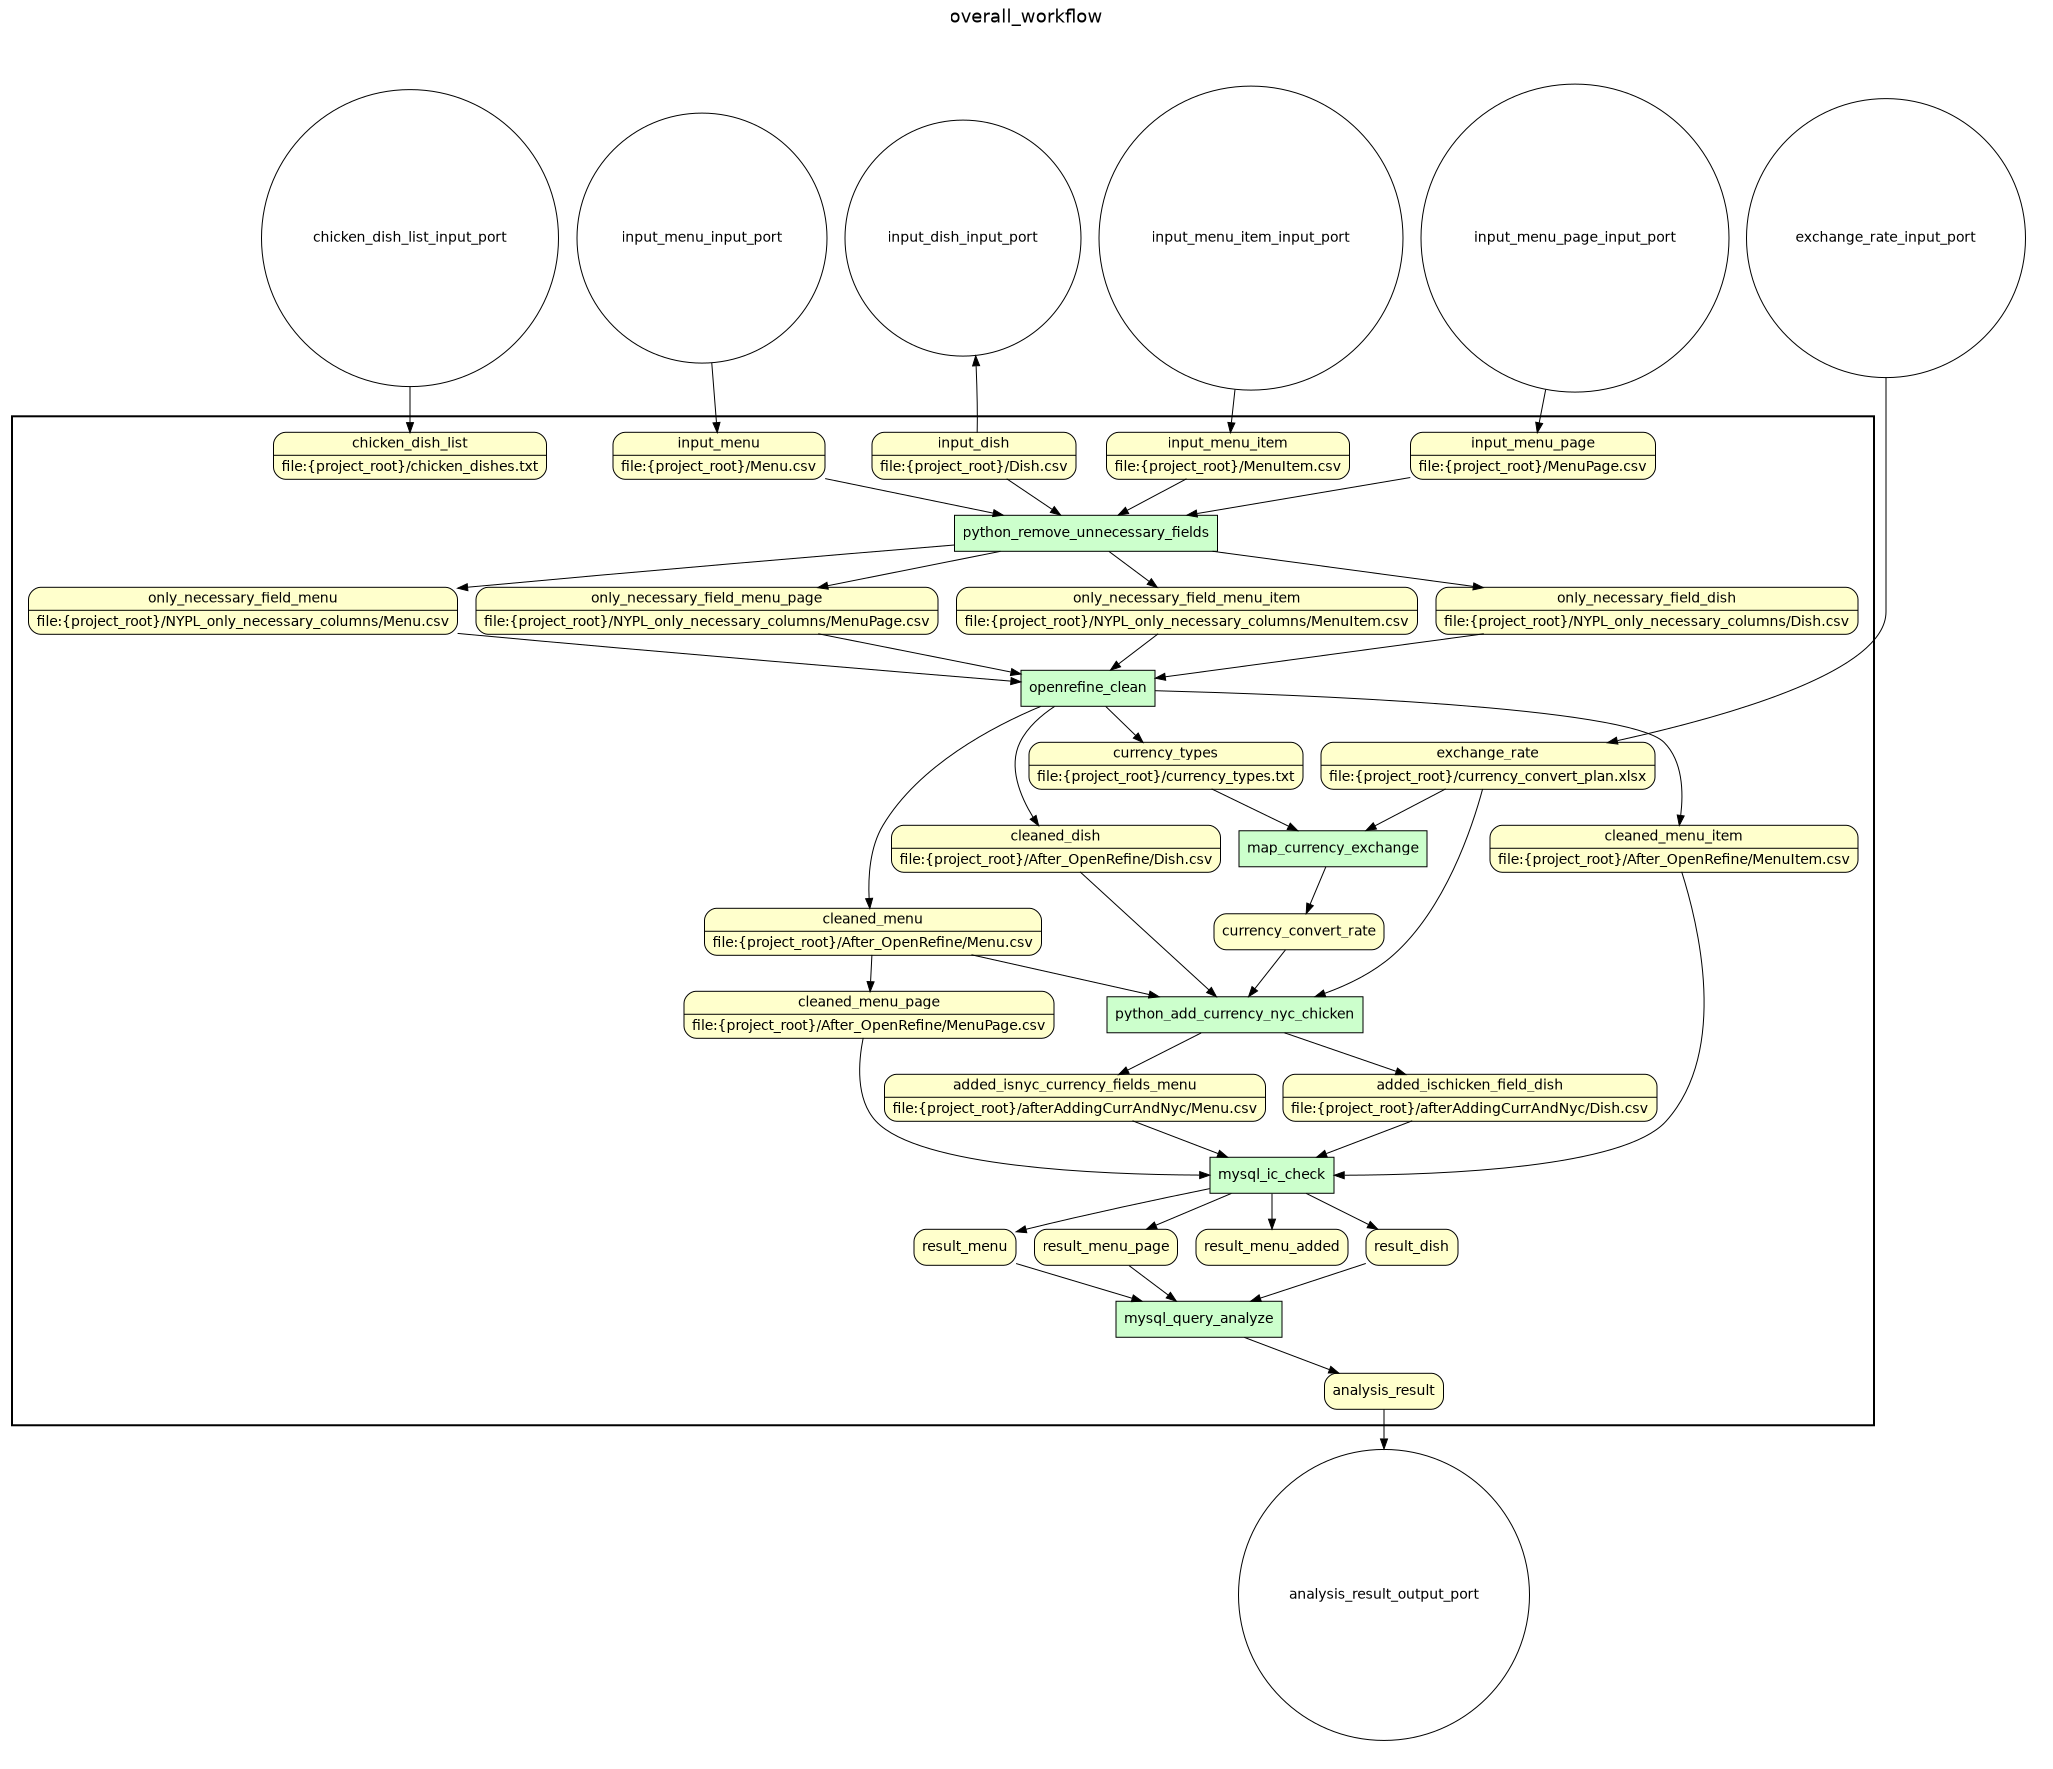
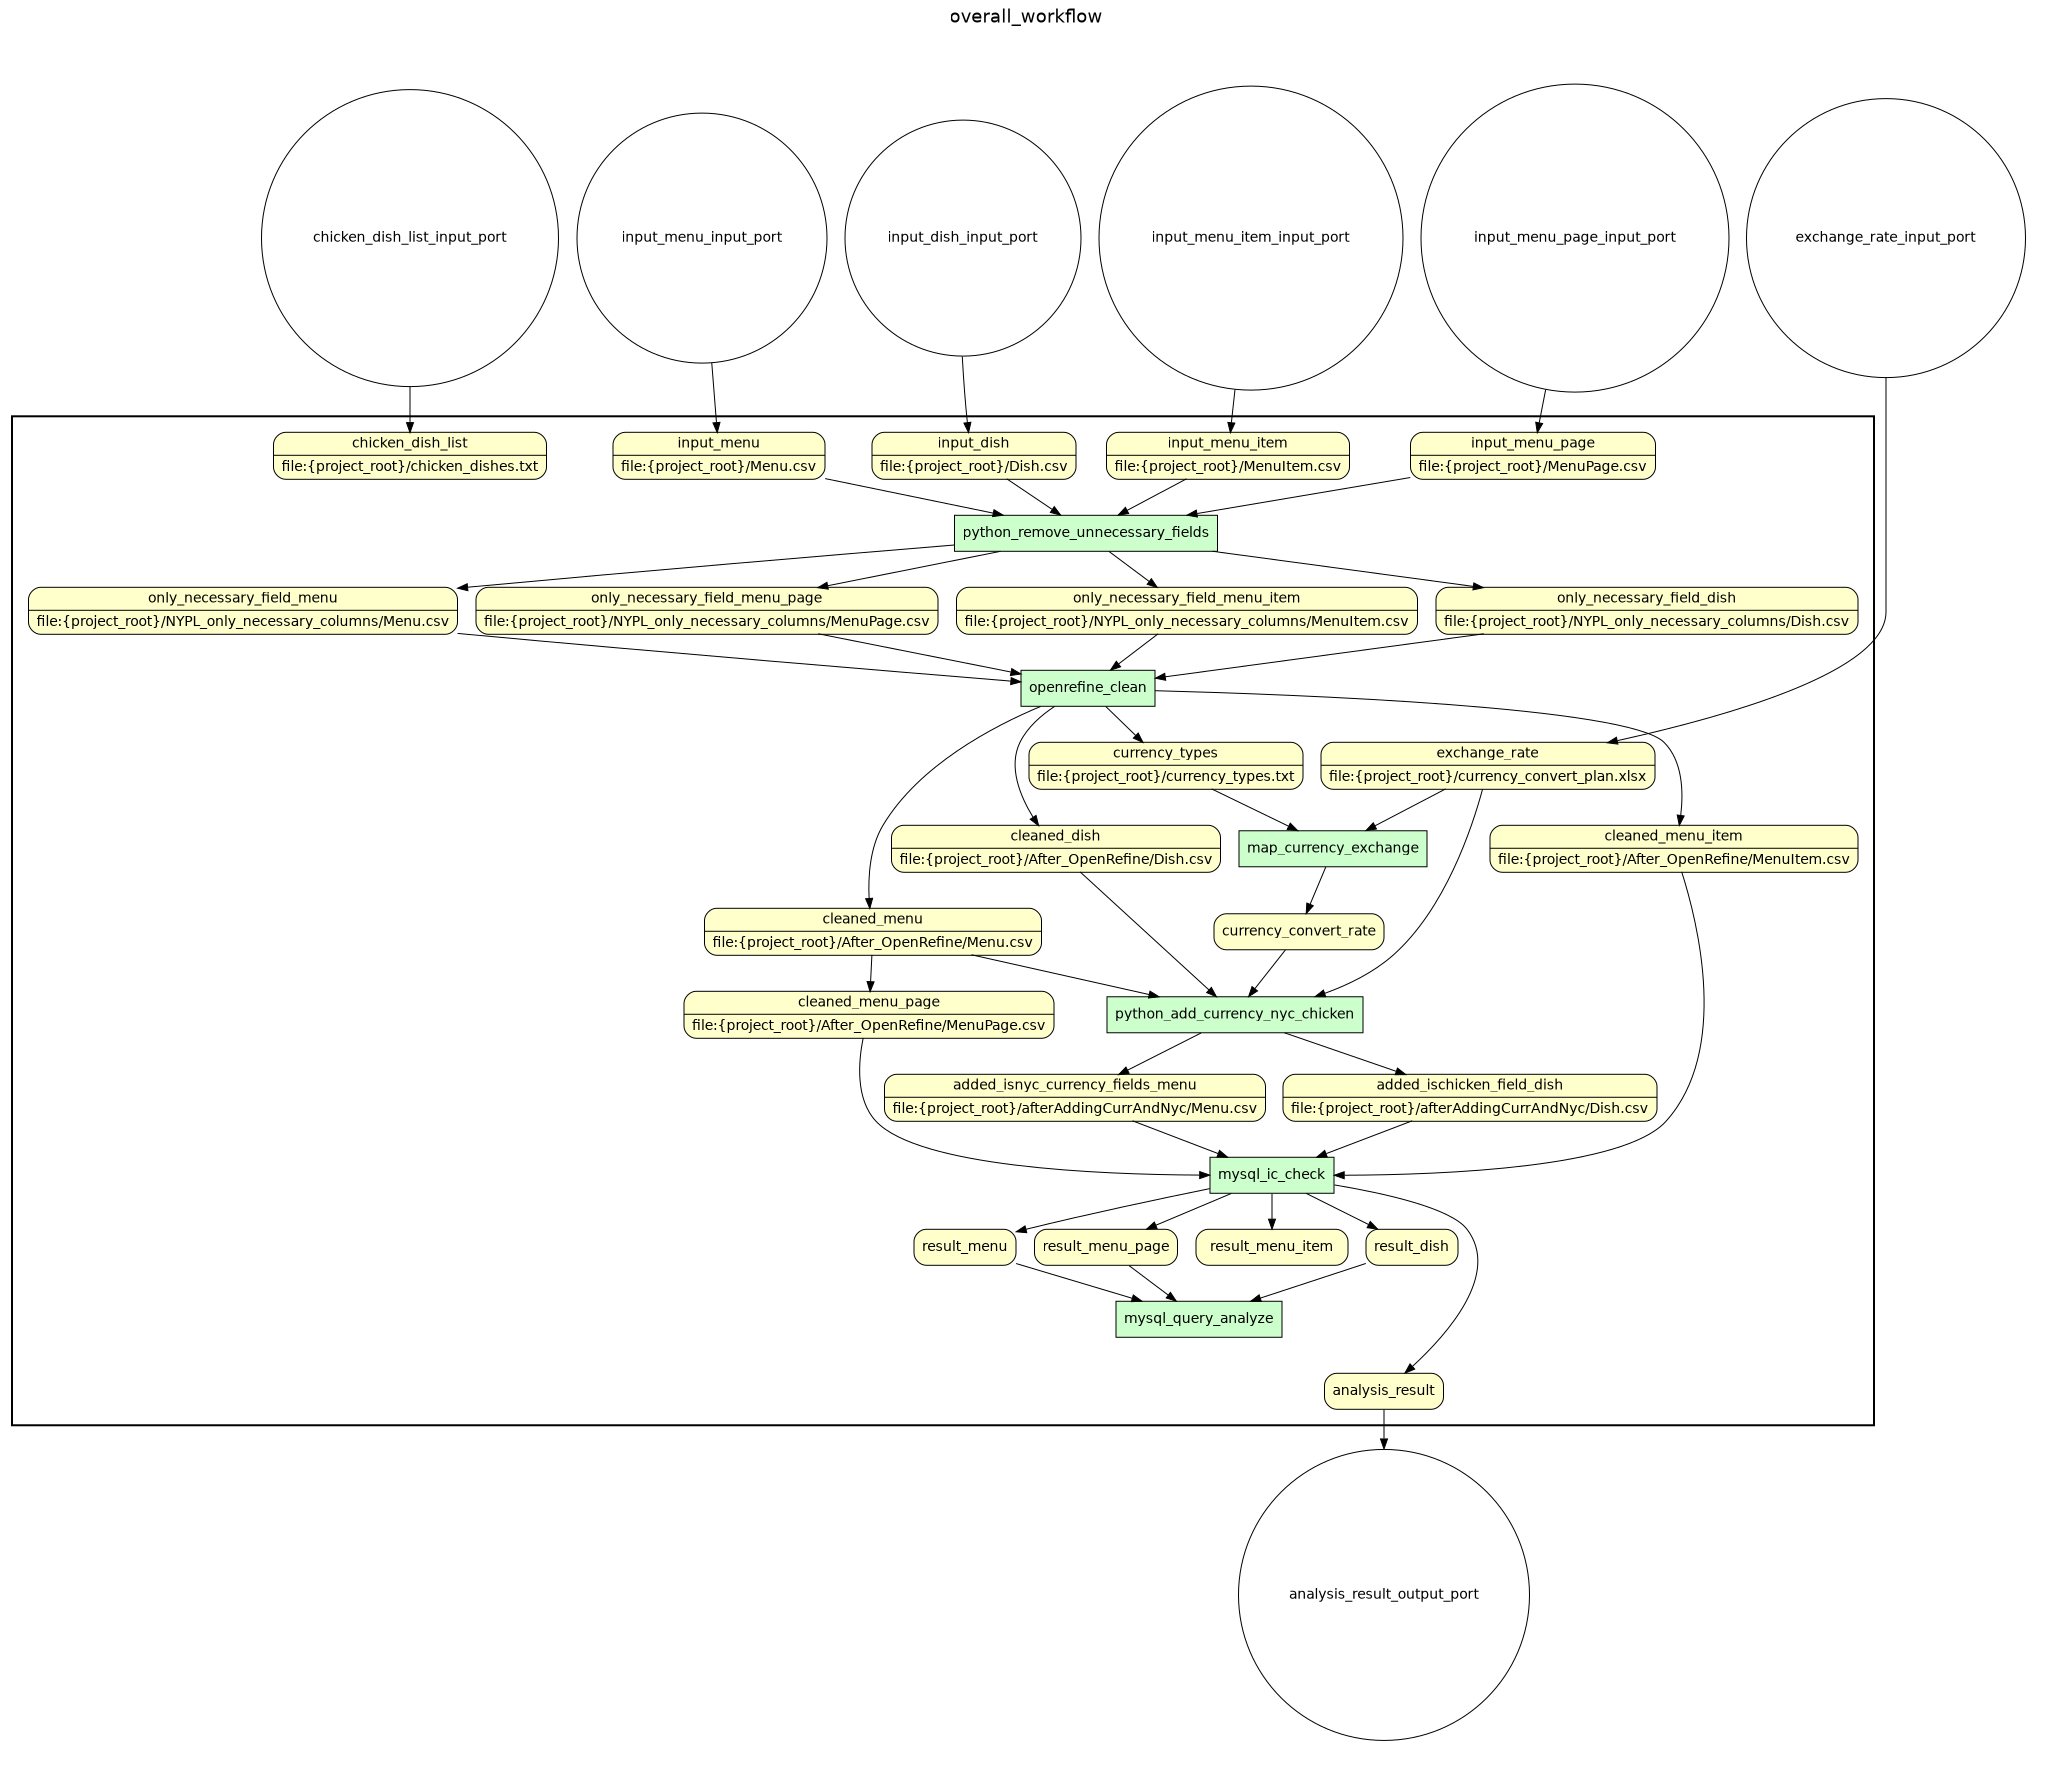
edge "input_dish" -> "input_dish_input_port": reversed
node "result_menu_added": label "result_menu_added" -> "result_menu_item"
edge "mysql_query_analyze" -> "analysis_result": now "mysql_ic_check" -> "analysis_result"
